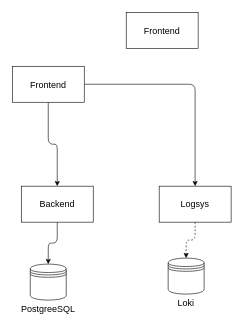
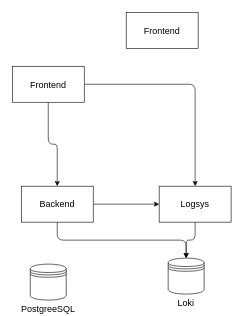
edge "Backend" -> "Logsys": added
edge "Logsys" -> "Loki": style dashed -> solid
edge "Backend" -> "PostgreeSQL": now "Backend" -> "Loki"
